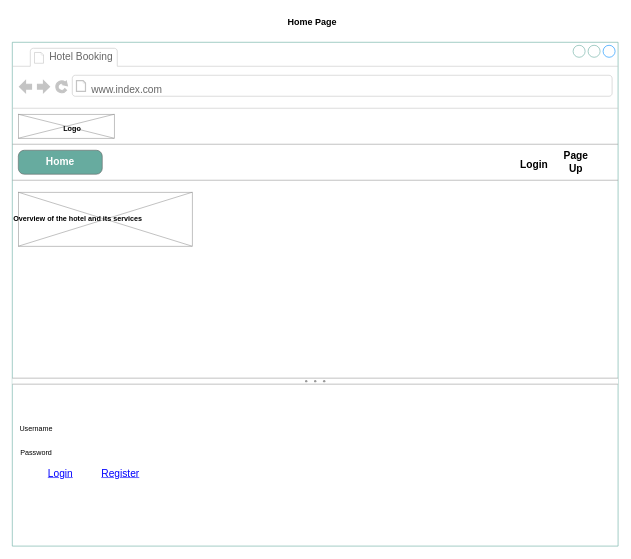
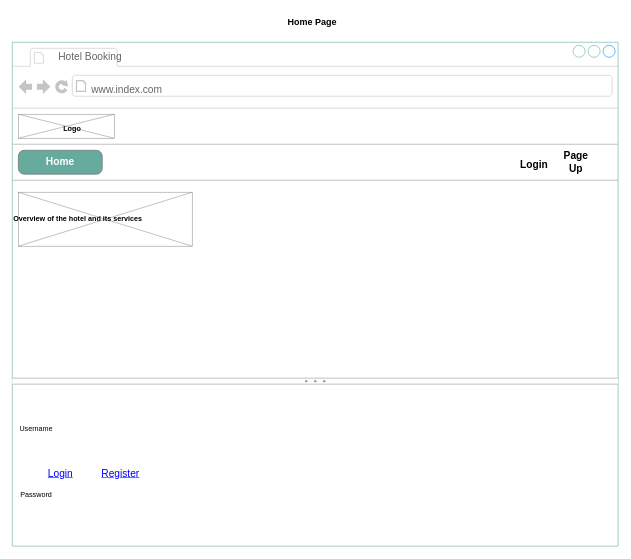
node "Hotel Booking": moved (81, 57) -> (90, 57)
node "Password": moved (36, 453) -> (36, 495)
